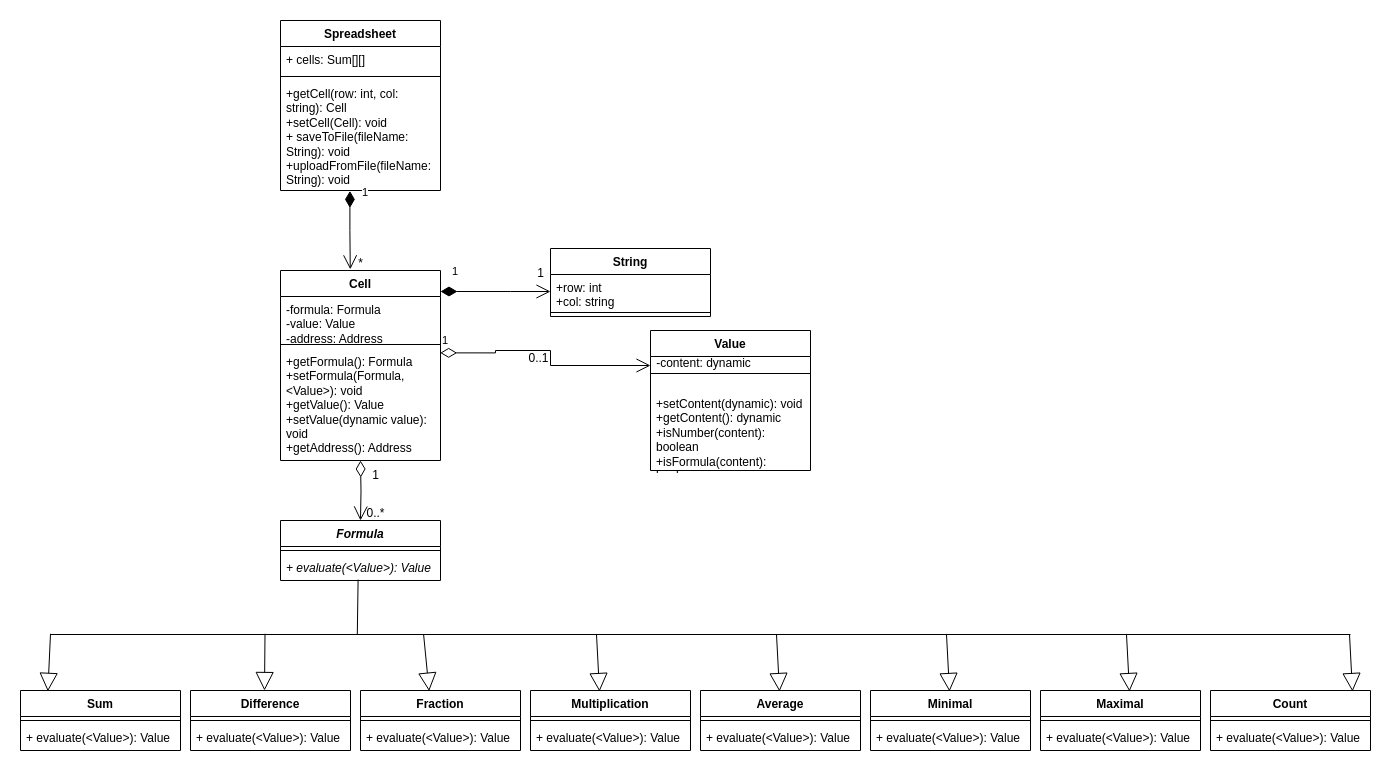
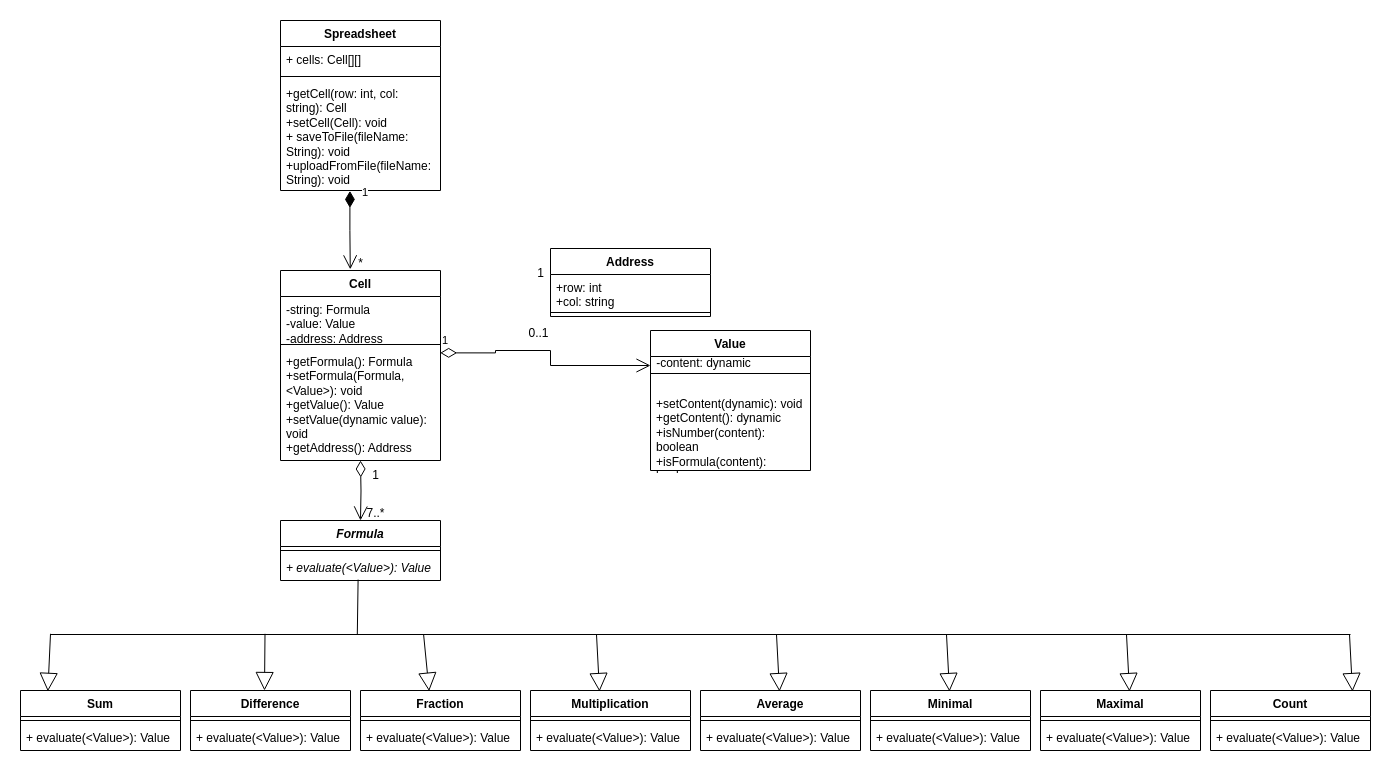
node "+ cells: Sum[][]": label "+ cells: Sum[][]" -> "+ cells: Cell[][]"
node "String": label "String" -> "Address"
edge "+row: int +col: string" -- "Cell": removed, label "1"
node "-formula: Formula -value: Value -address: Address": label "-formula: Formula -value: Value -address: Address" -> "-string: Formula -value: Value -address: Address"
node "0..1": moved (539, 359) -> (539, 334)
node "0..*": label "0..*" -> "7..*"
